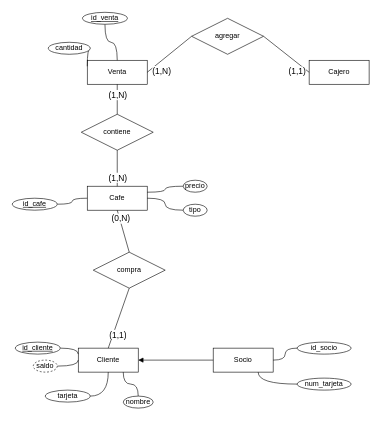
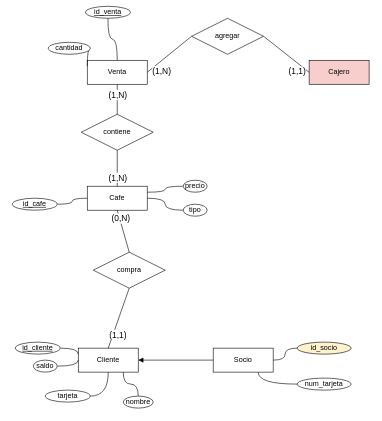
node "id_venta": moved (105, 18) -> (108, 12)
node "Cajero": fillcolor #ffffff -> #f8cecc
node "id_socio": fillcolor #ffffff -> #fff2cc
node "saldo": style dashed -> solid
